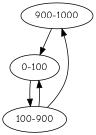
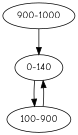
node "0-100": label "0-100" -> "0-140"
edge "100-900" -> "900-1000": removed
